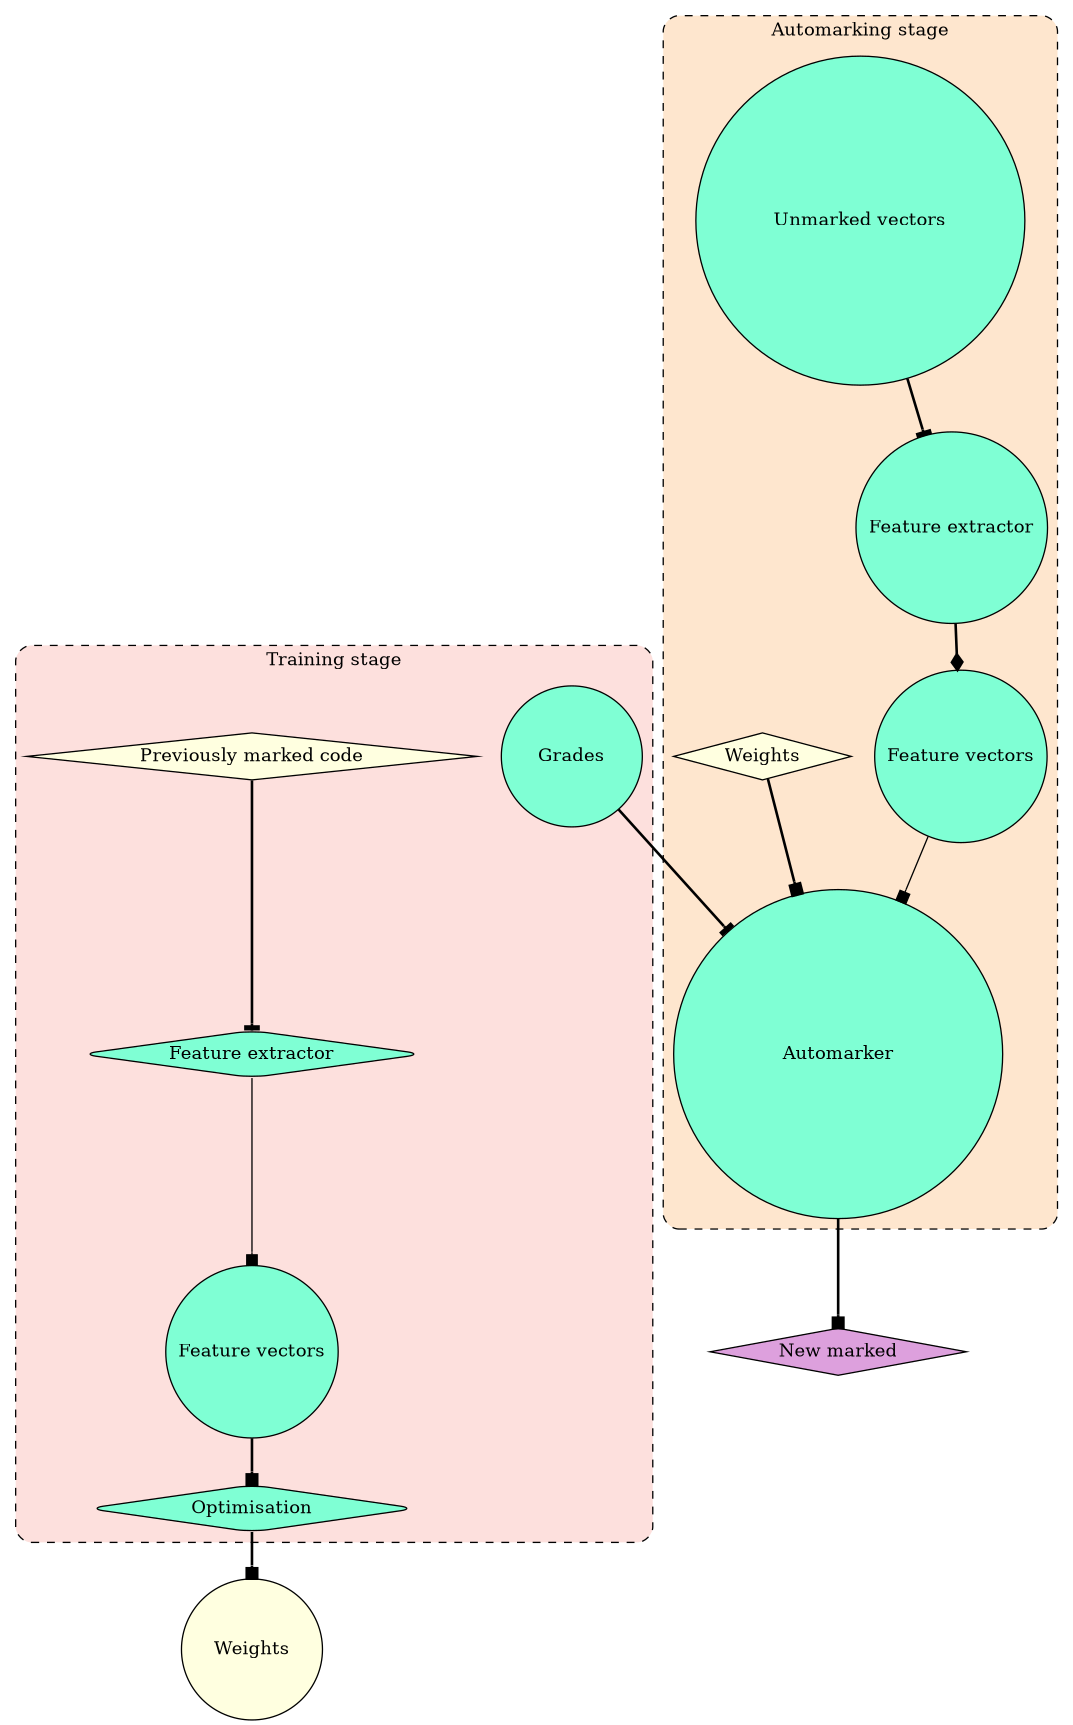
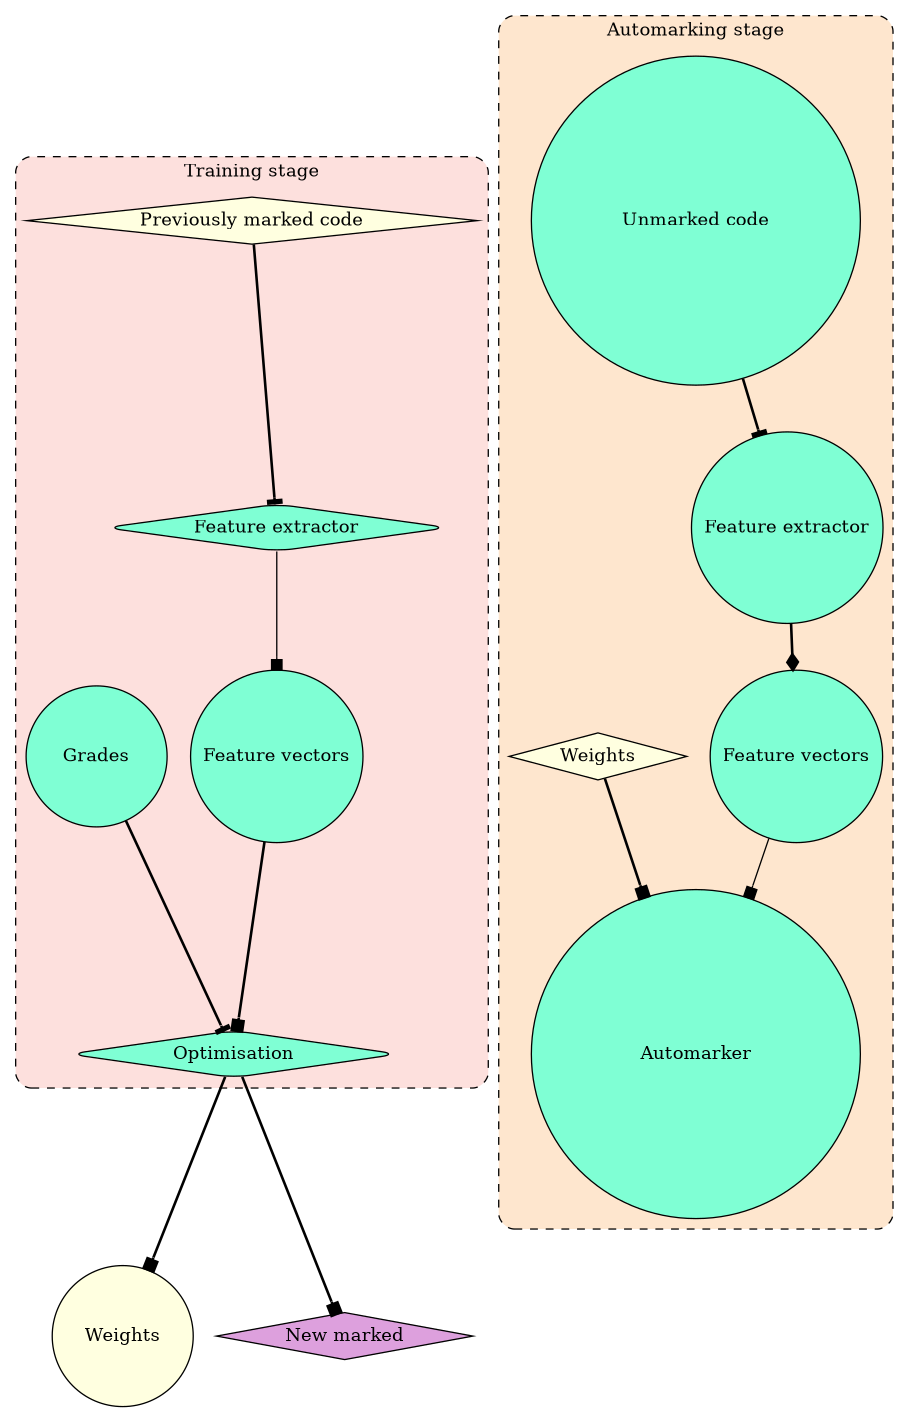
node "Unmarked vectors": label "Unmarked vectors" -> "Unmarked code"
edge "Grades" -> "Automarker": now "Grades" -> "Optimisation"
edge "Automarker" -> "New marked": now "Optimisation" -> "New marked"
